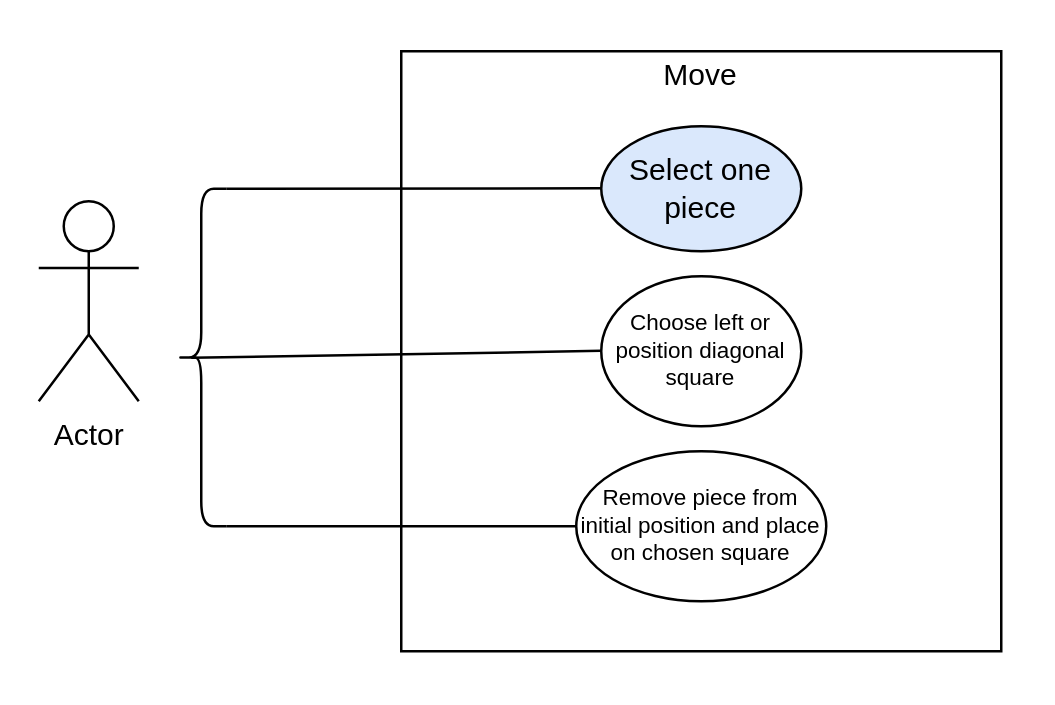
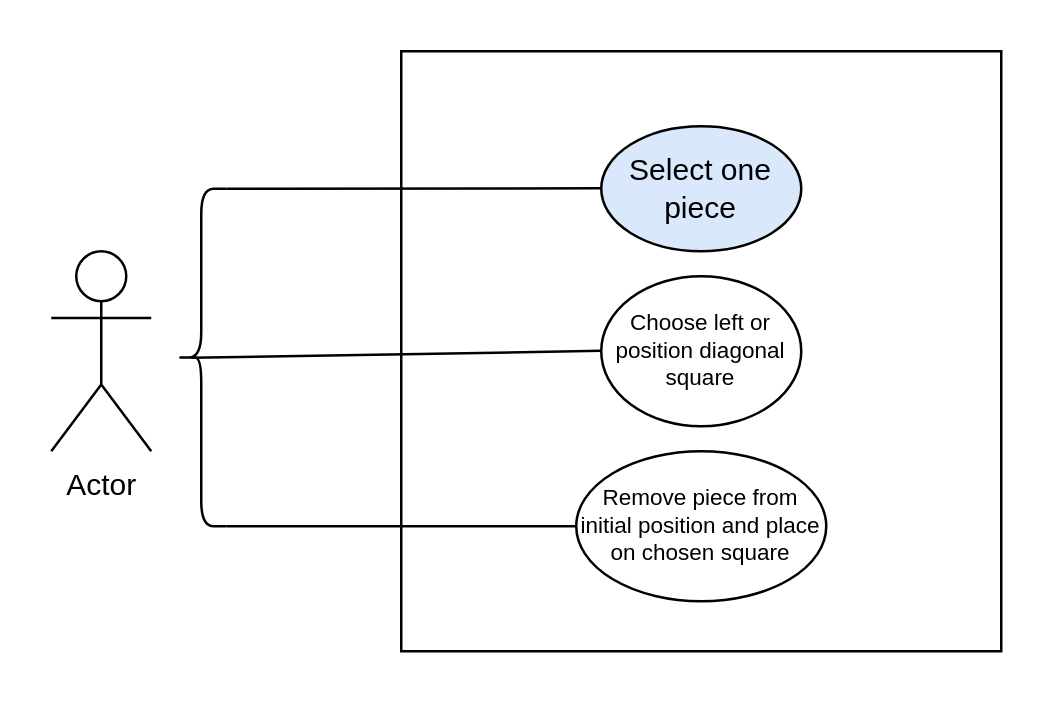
node "Move": removed
node "Actor": moved (89, 301) -> (101, 351)
